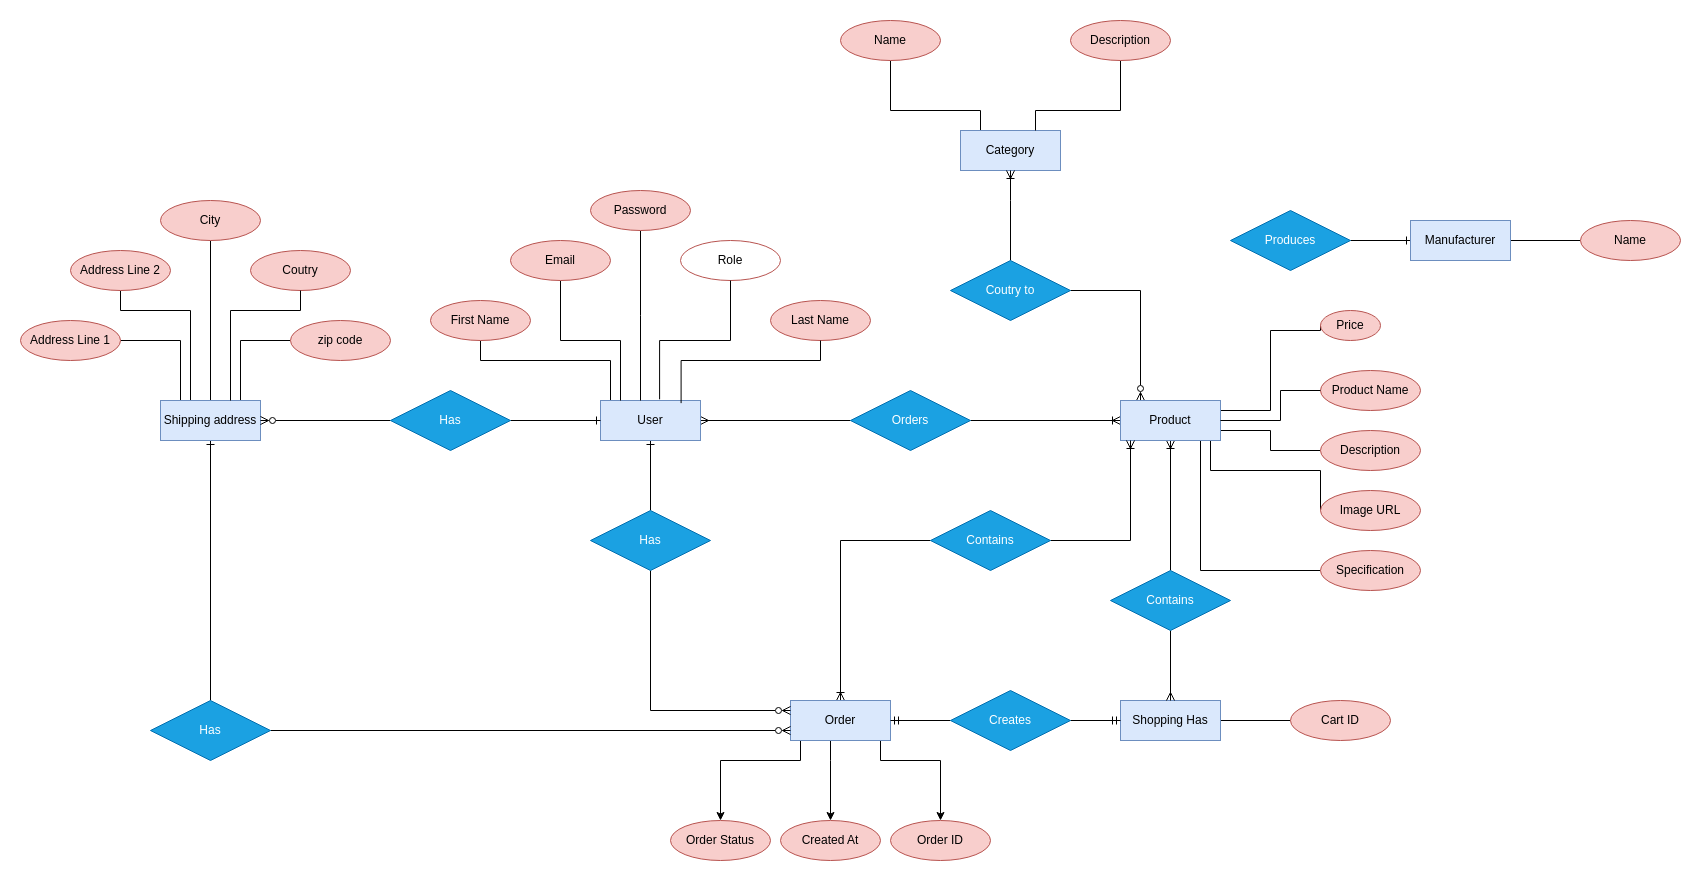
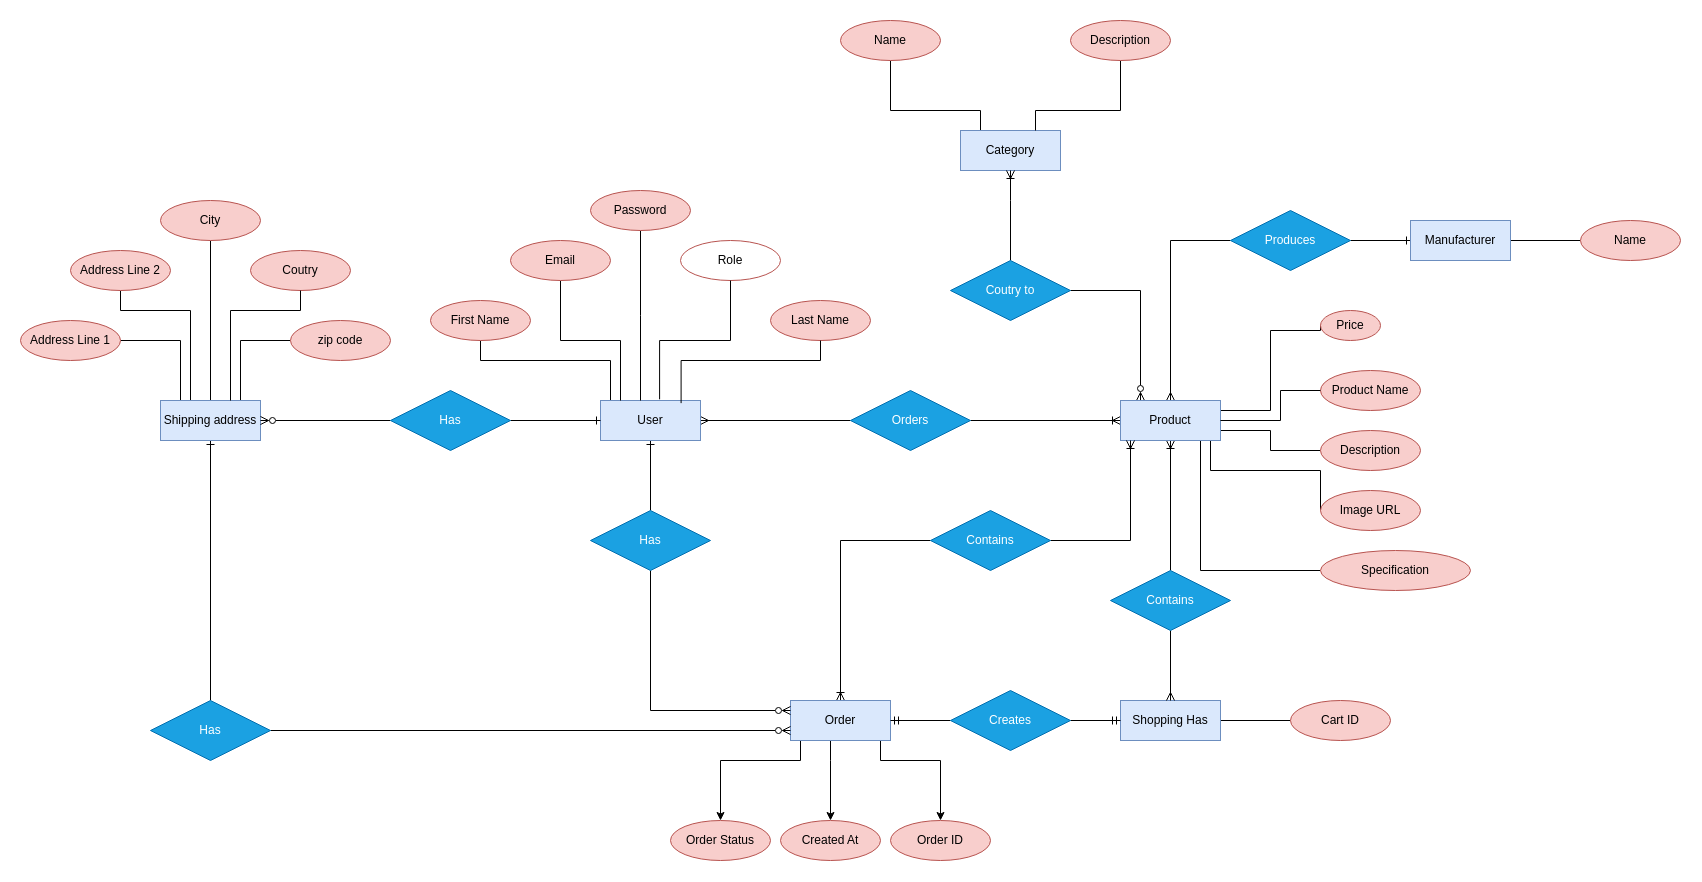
edge "Produces" -> "Product": added
node "Specification": size 100x40 -> 150x40
